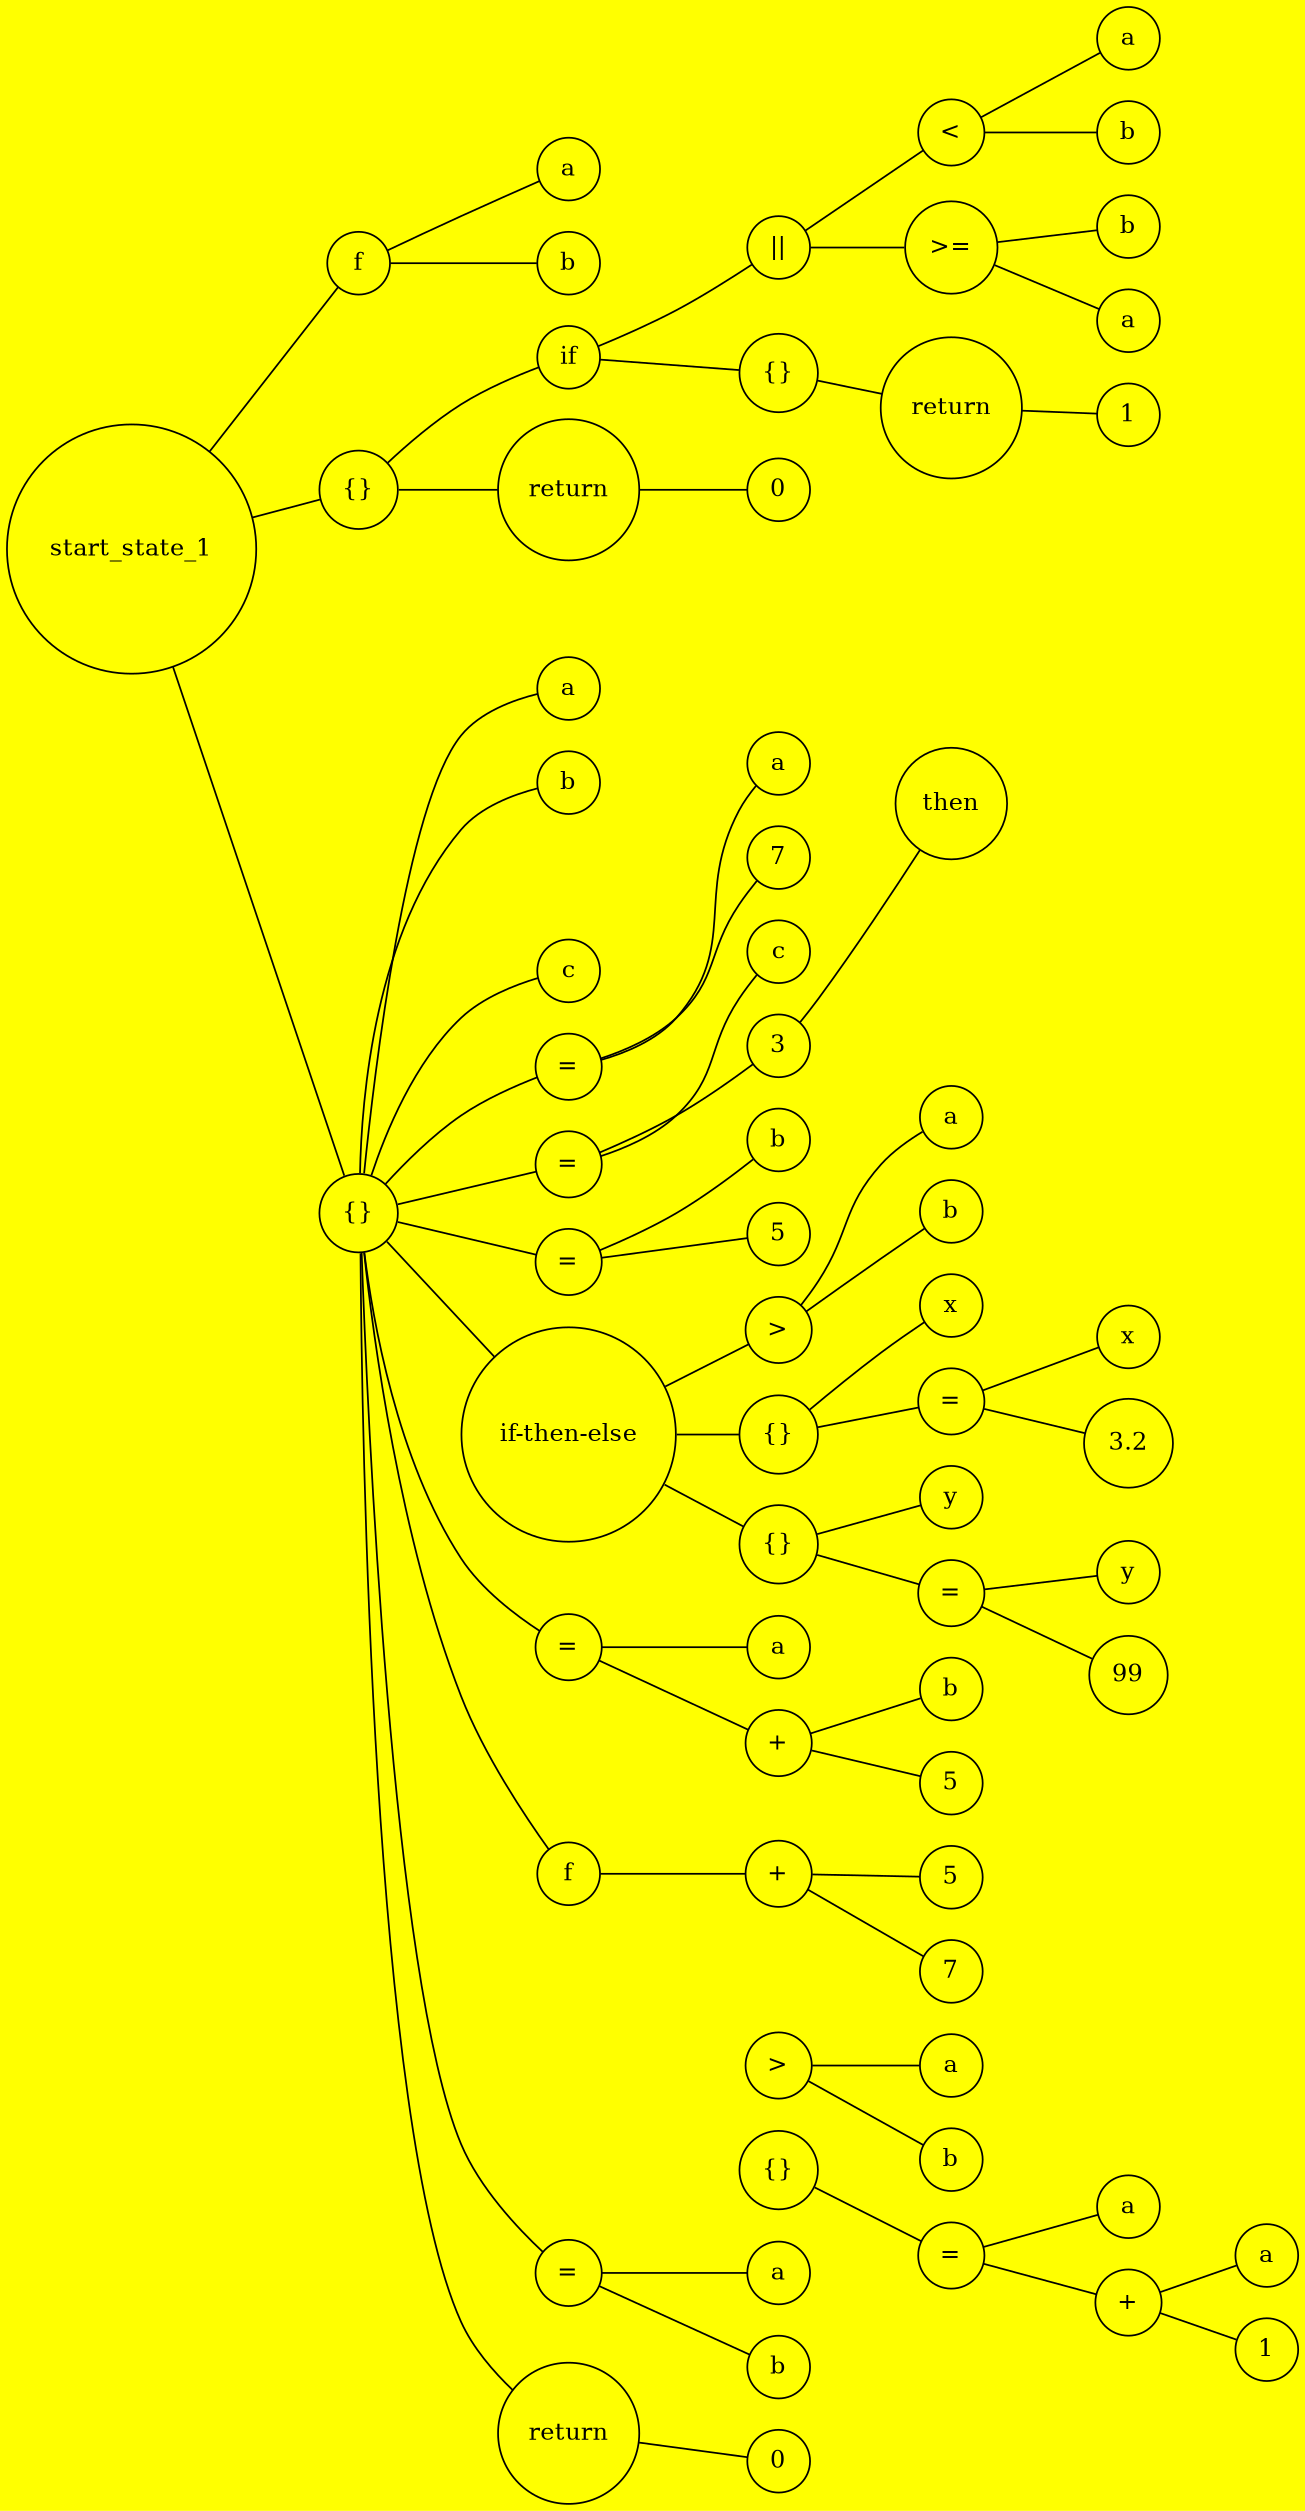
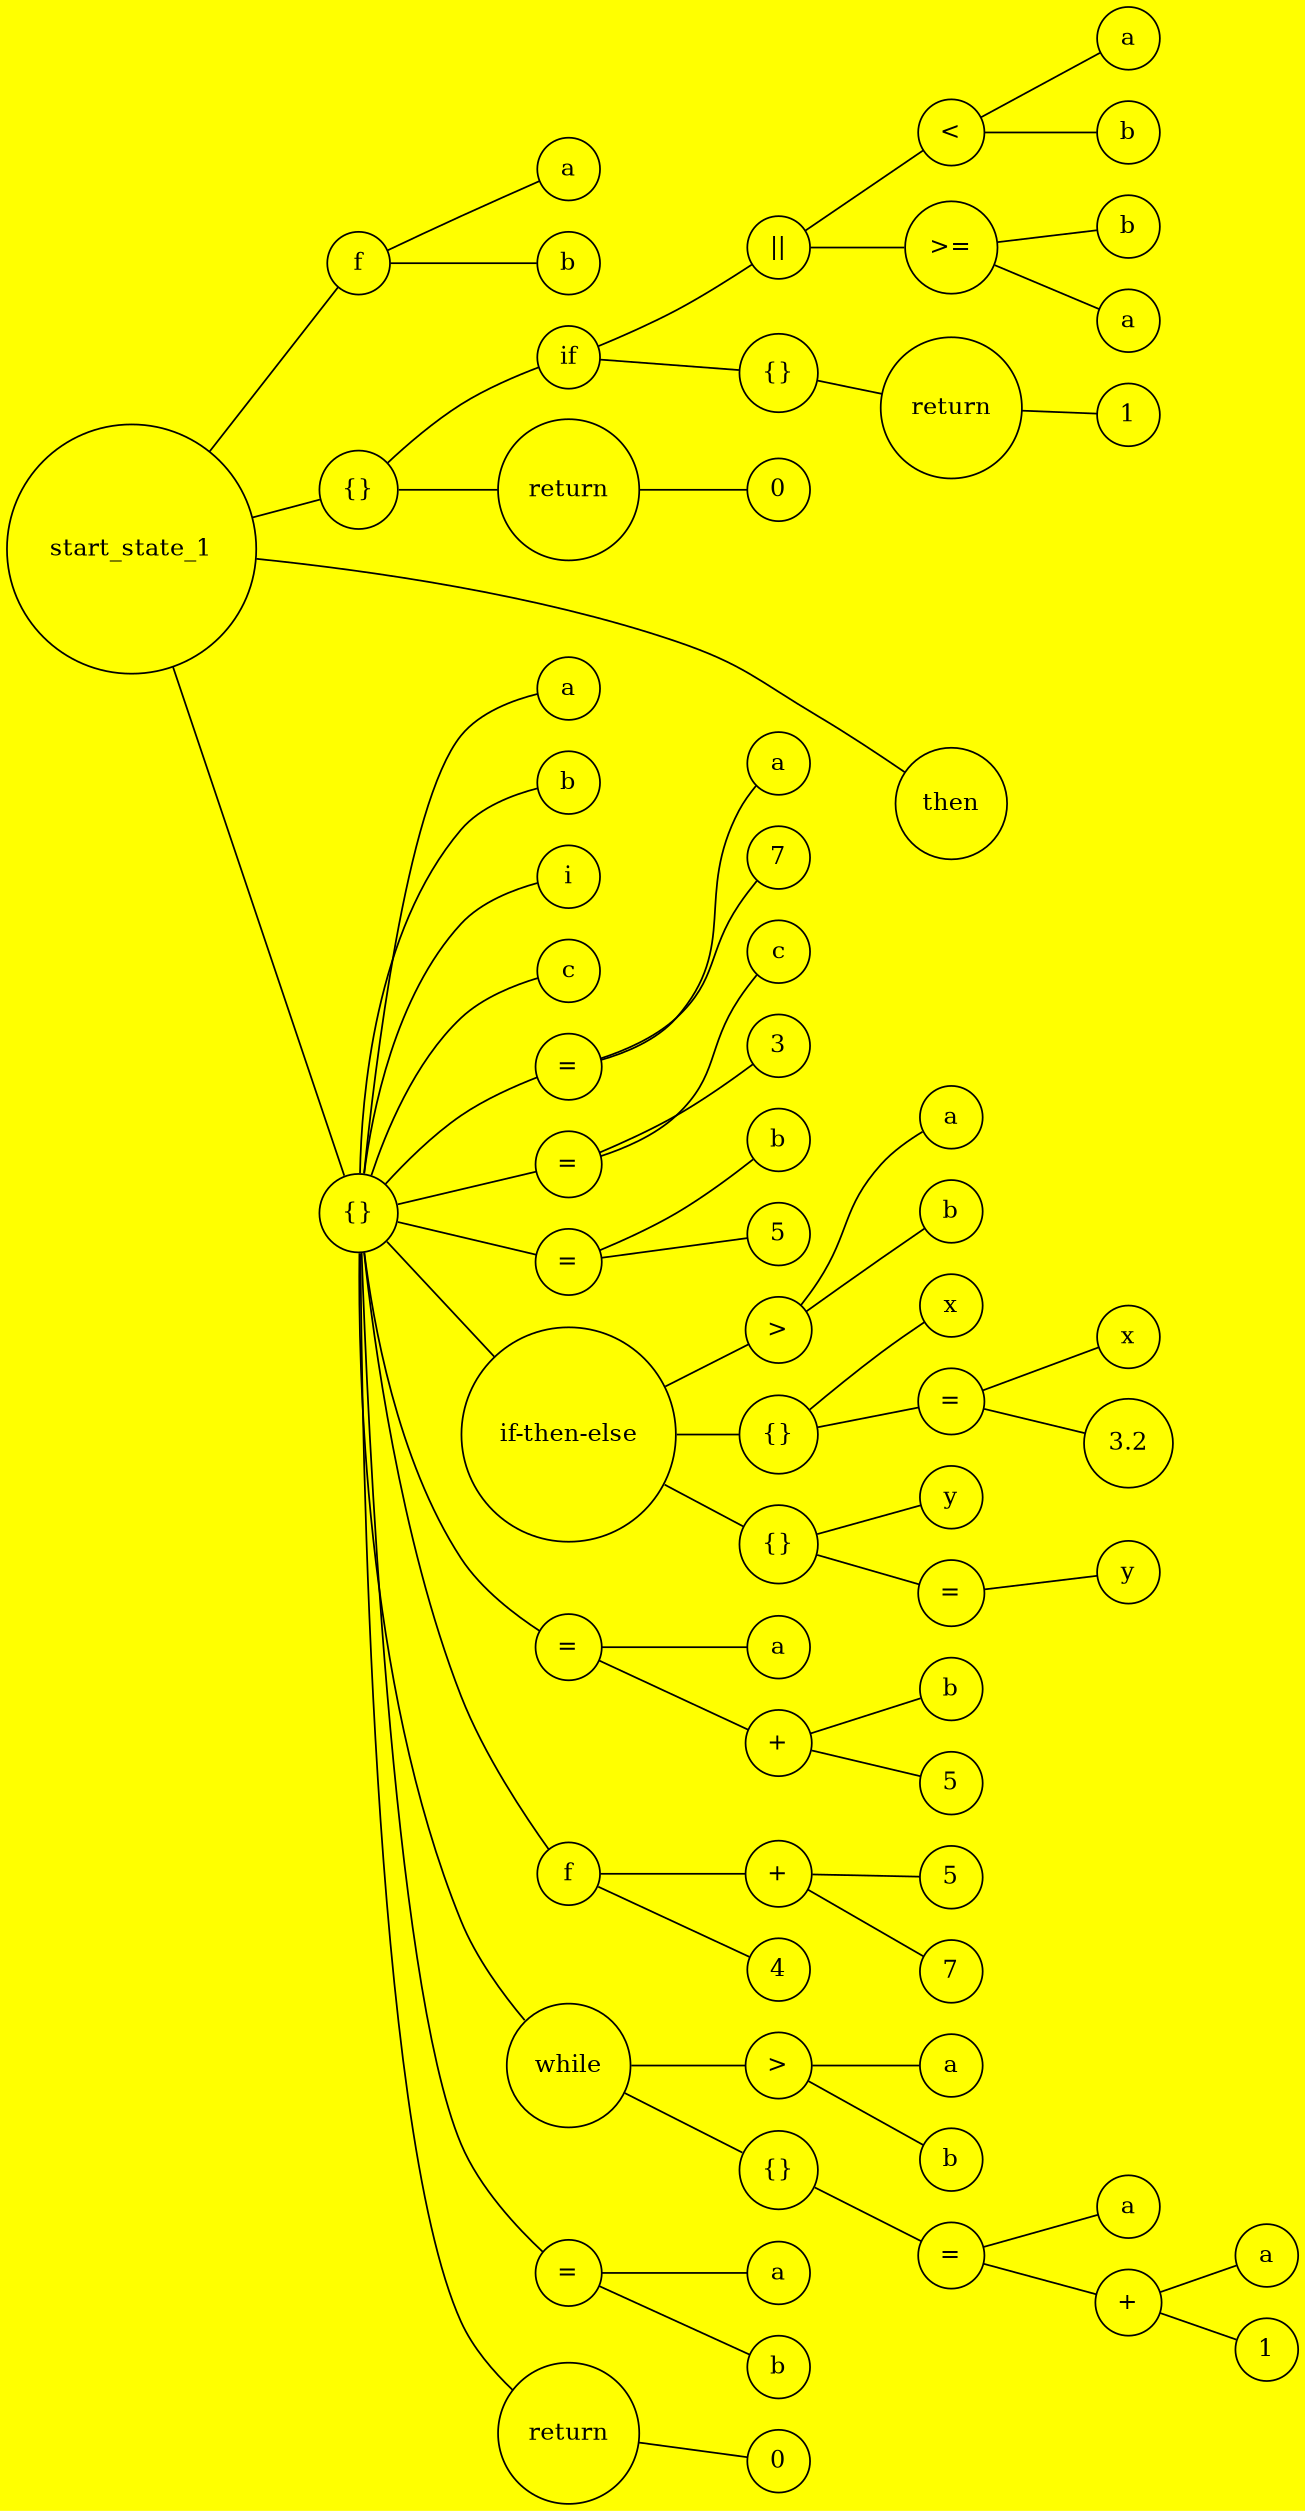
node "i": added
edge "then" -- "3": now "then" -- "start_state_1"
node "99": removed
node "4": added
node "while": added
